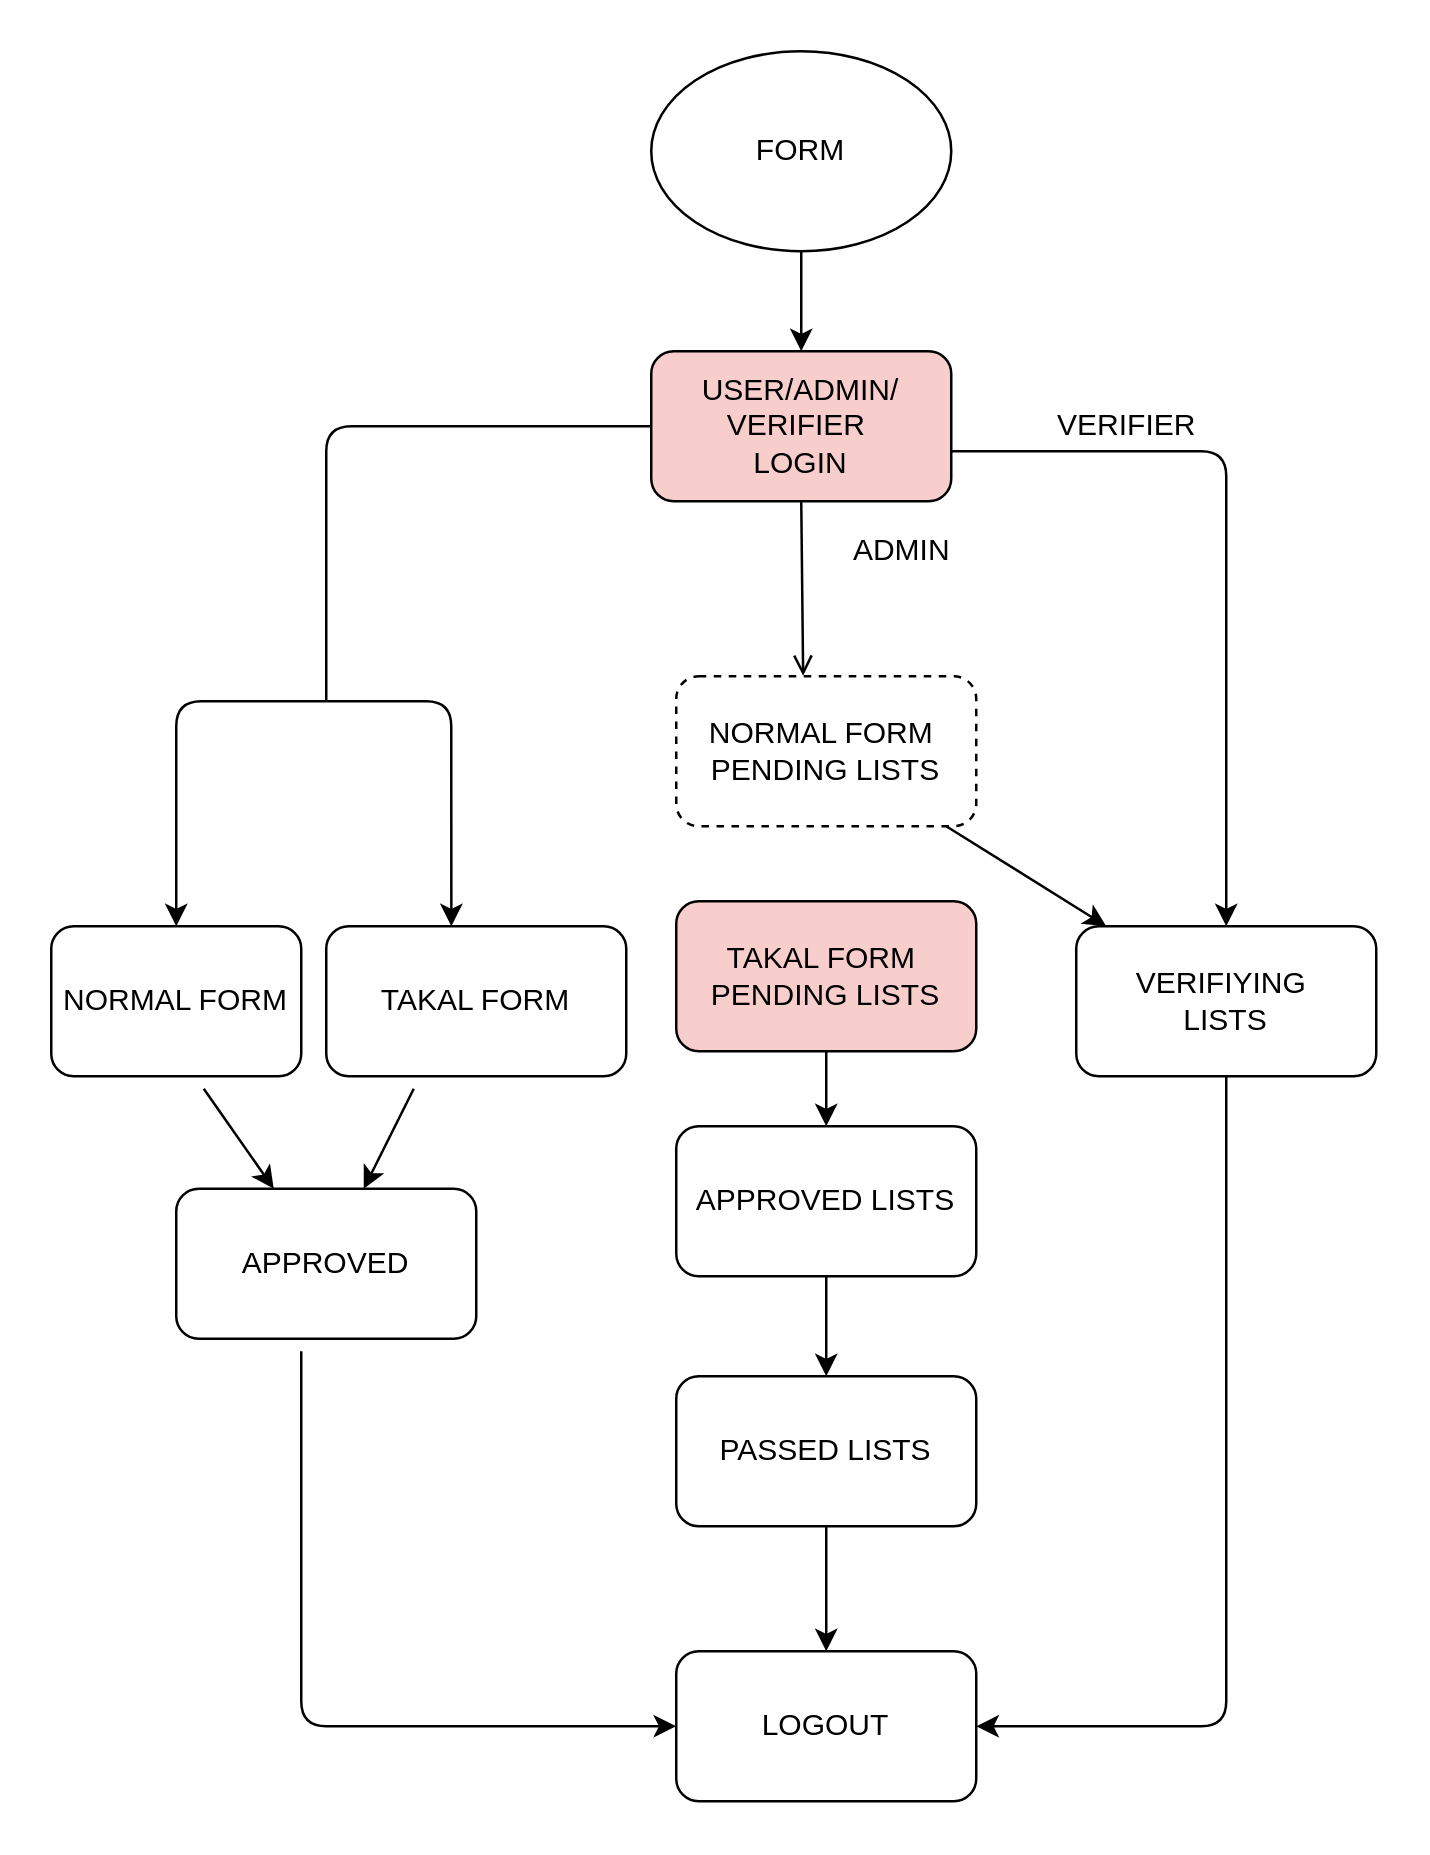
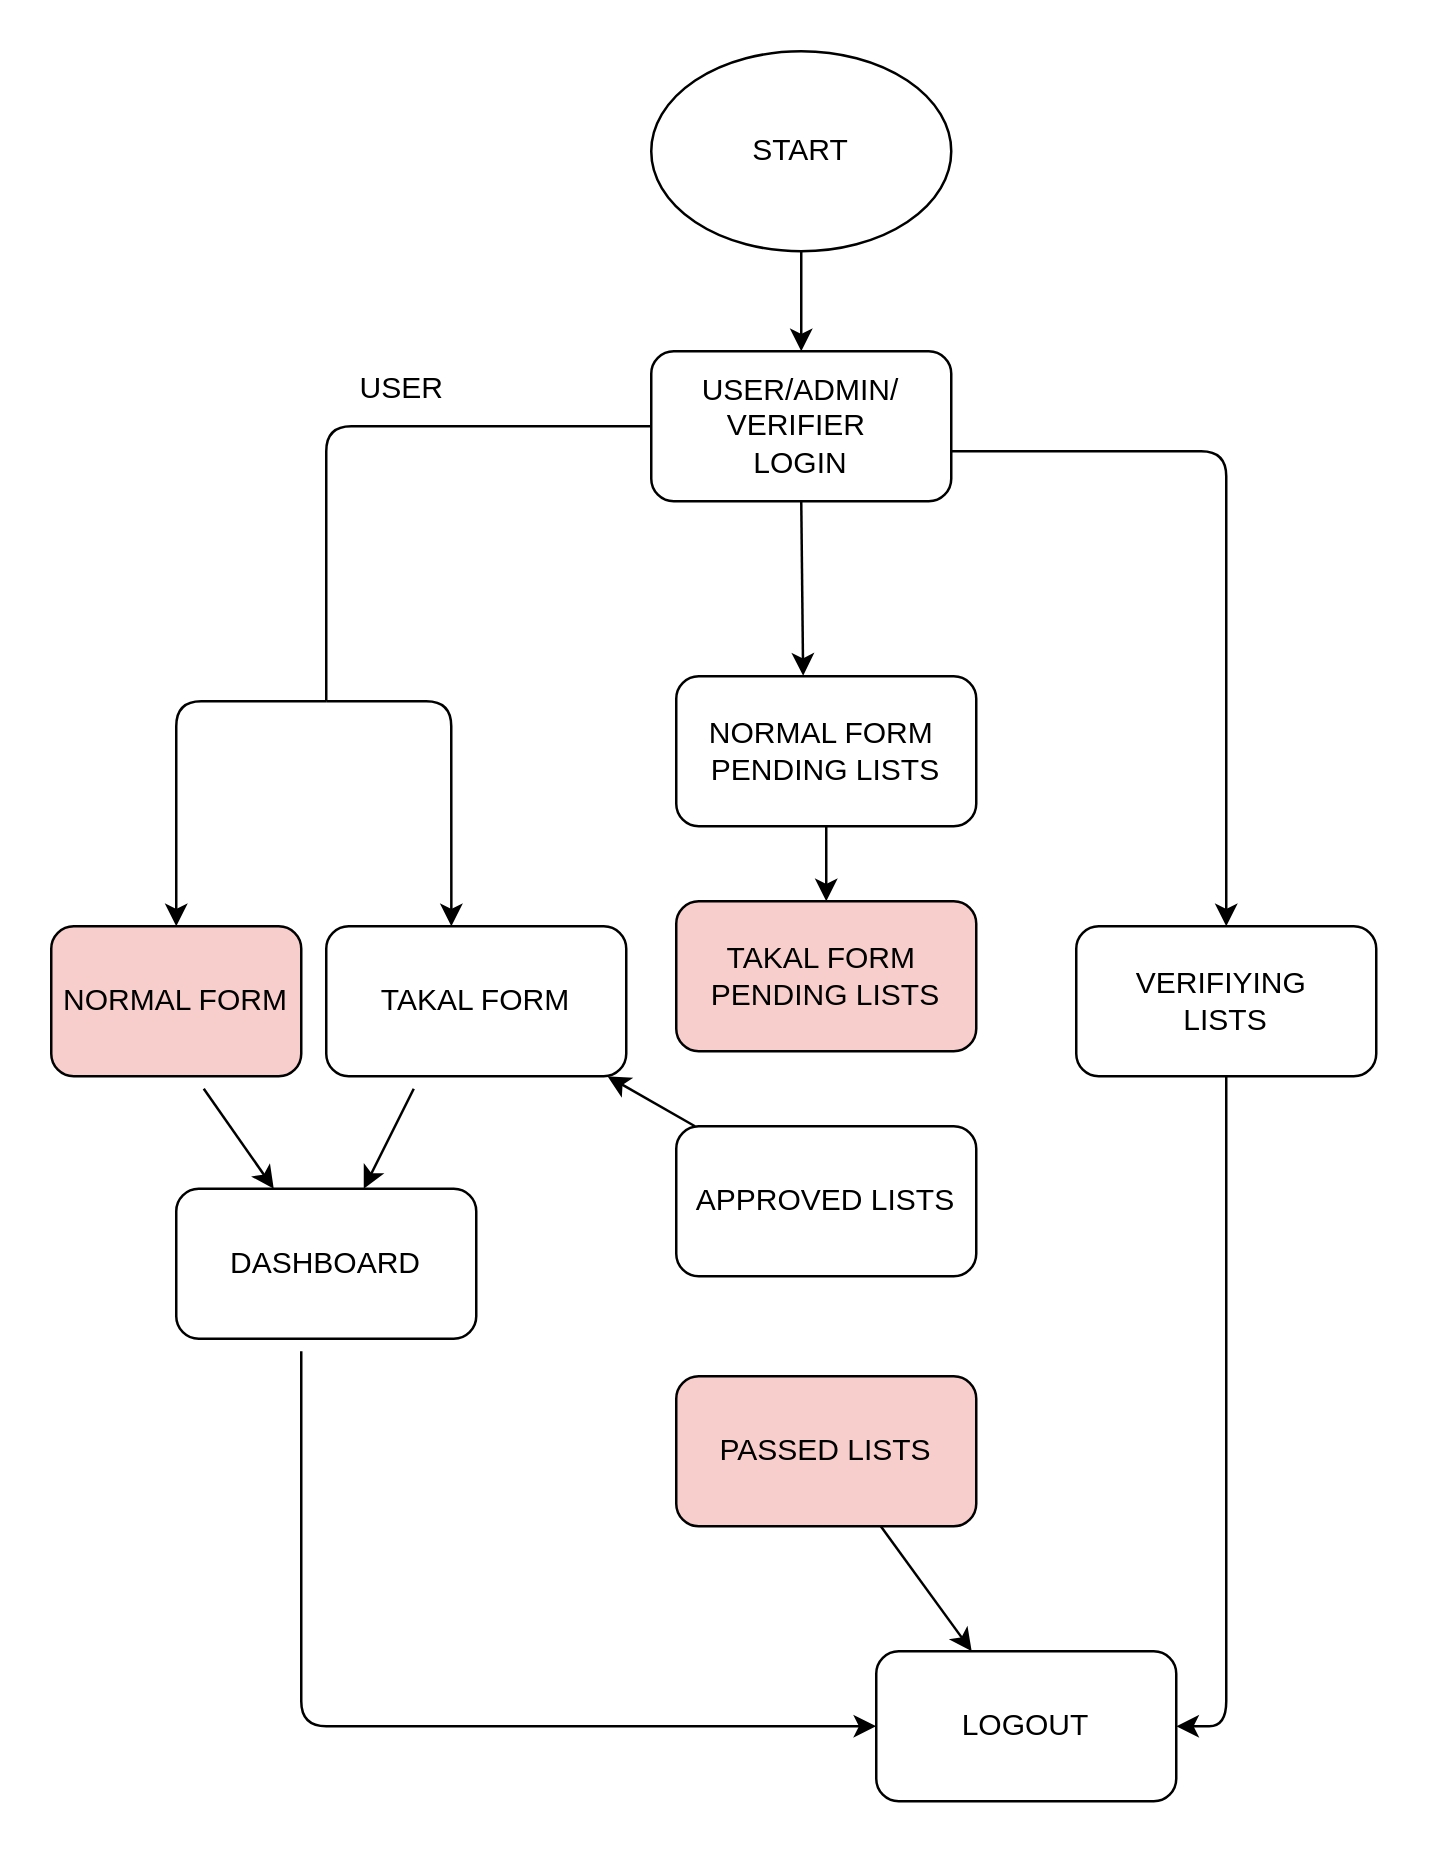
node "FORM": label "FORM" -> "START"
node "USER": added
node "USER/ADMIN/ VERIFIER LOGIN": fillcolor #f8cecc -> #ffffff
node "VERIFIER": removed
node "ADMIN": removed
edge "USER/ADMIN/ VERIFIER LOGIN" -> "NORMAL FORM PENDING LISTS": arrowhead open -> classic
node "NORMAL FORM PENDING LISTS": style dashed -> solid
edge "NORMAL FORM PENDING LISTS" -> "VERIFIYING LISTS": now "NORMAL FORM PENDING LISTS" -> "TAKAL FORM PENDING LISTS"
node "NORMAL FORM": fillcolor #ffffff -> #f8cecc
edge "TAKAL FORM PENDING LISTS" -> "APPROVED LISTS": removed
node "APPROVED": label "APPROVED" -> "DASHBOARD"
edge "APPROVED LISTS" -> "PASSED LISTS": now "APPROVED LISTS" -> "TAKAL FORM"
node "PASSED LISTS": fillcolor #ffffff -> #f8cecc
node "LOGOUT": moved (826, 1726) -> (1026, 1726)
